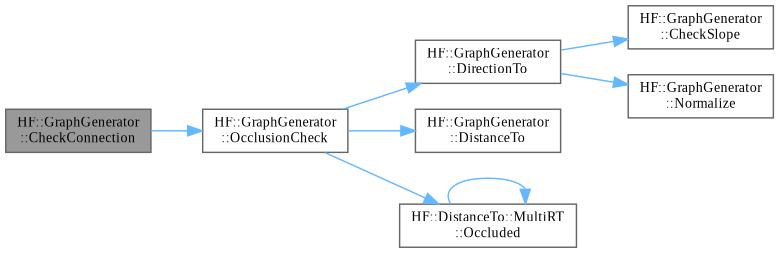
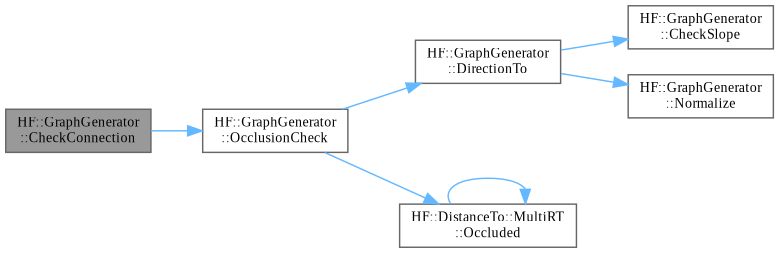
node "HF::GraphGenerator ::DistanceTo": removed
